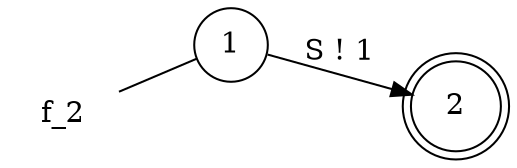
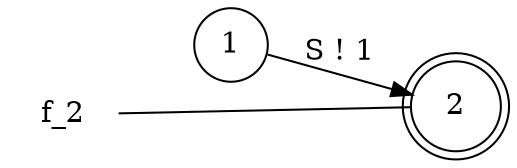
edge "1" -- "f_2": now "2" -- "f_2"
